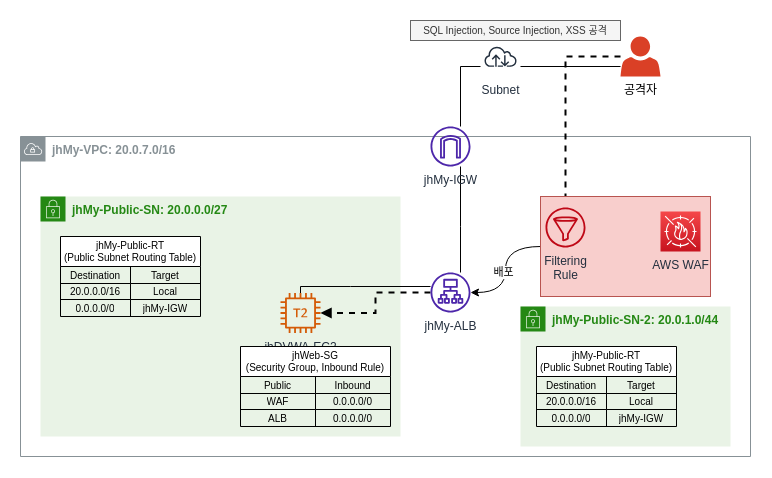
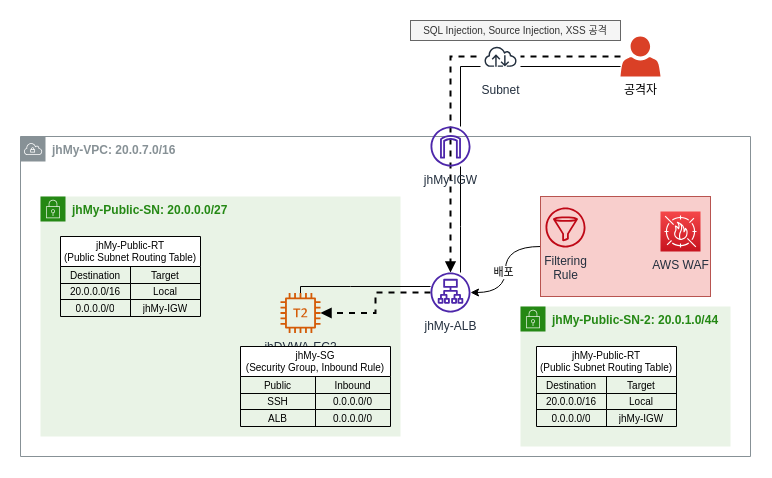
edge "공격자" -> "Filtering Rule": now "공격자" -> "jhMy-ALB"
node "jhWeb-SG (Security Group, Inbound Rule)": label "jhWeb-SG (Security Group, Inbound Rule)" -> "jhMy-SG (Security Group, Inbound Rule)"
node "WAF": label "WAF" -> "SSH"
